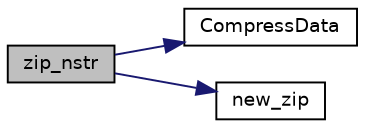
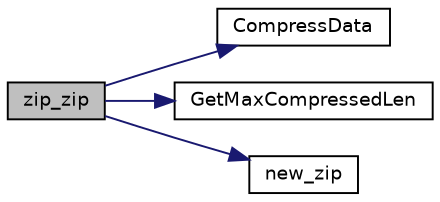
node "zip_nstr": label "zip_nstr" -> "zip_zip"
node "GetMaxCompressedLen": added
